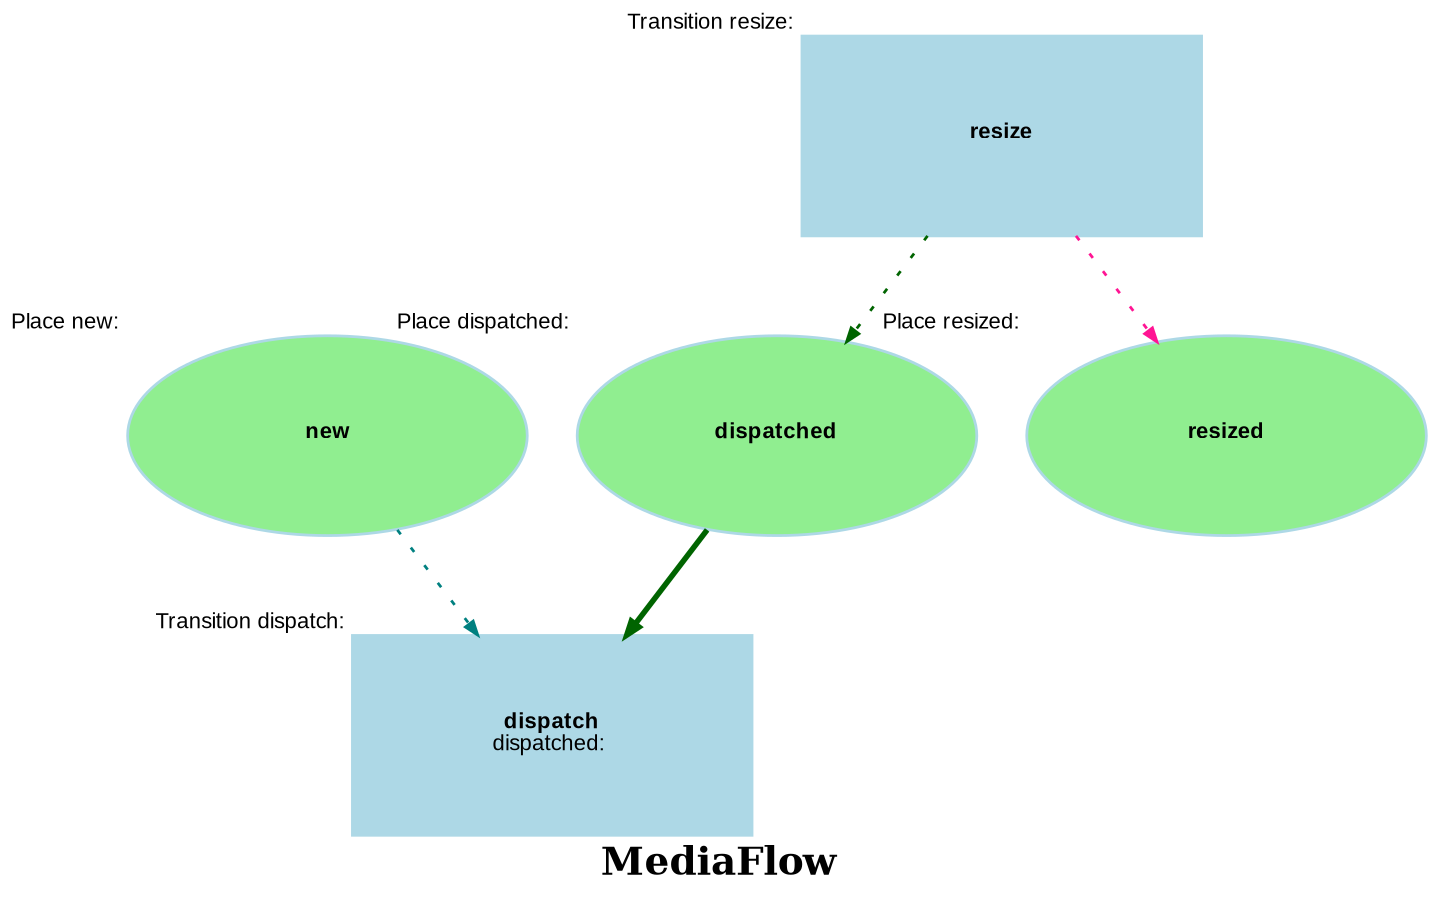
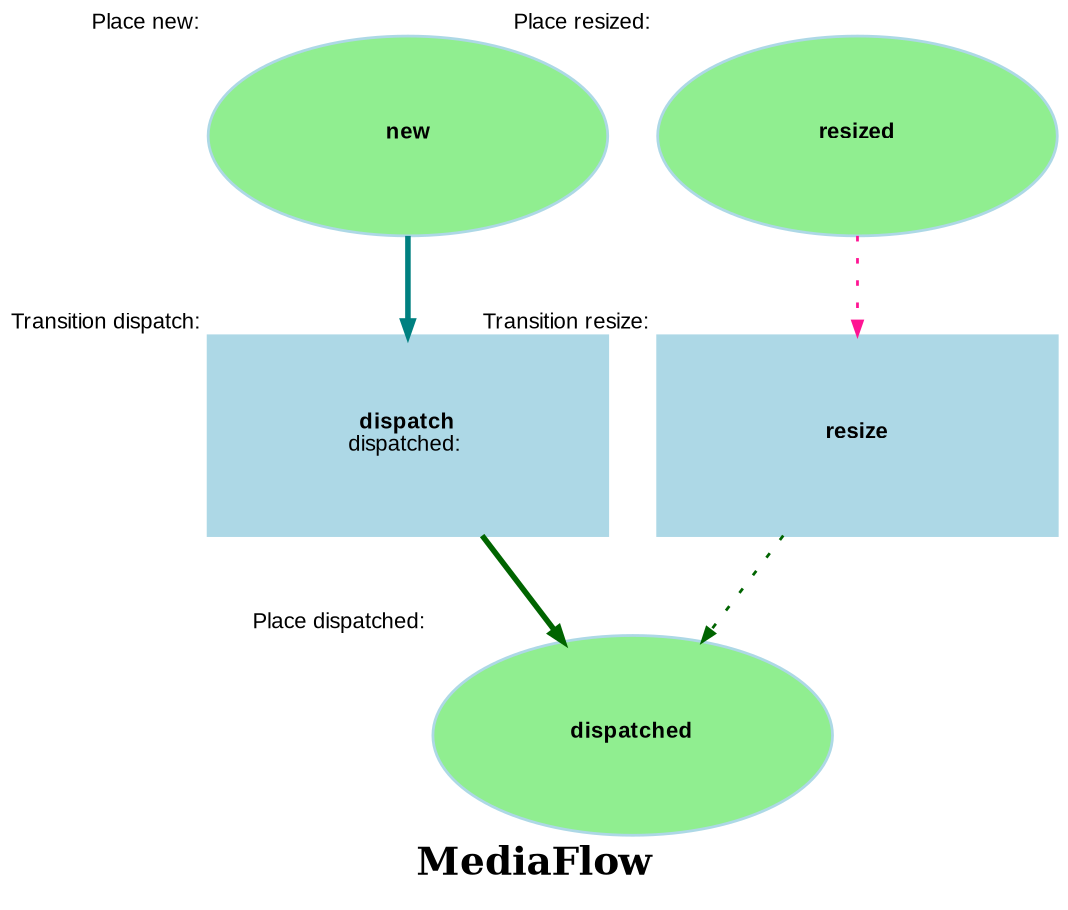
edge "resize" -> "resized": reversed
edge "new" -> "dispatch": style dotted -> bold
edge "dispatched" -> "dispatch": reversed
